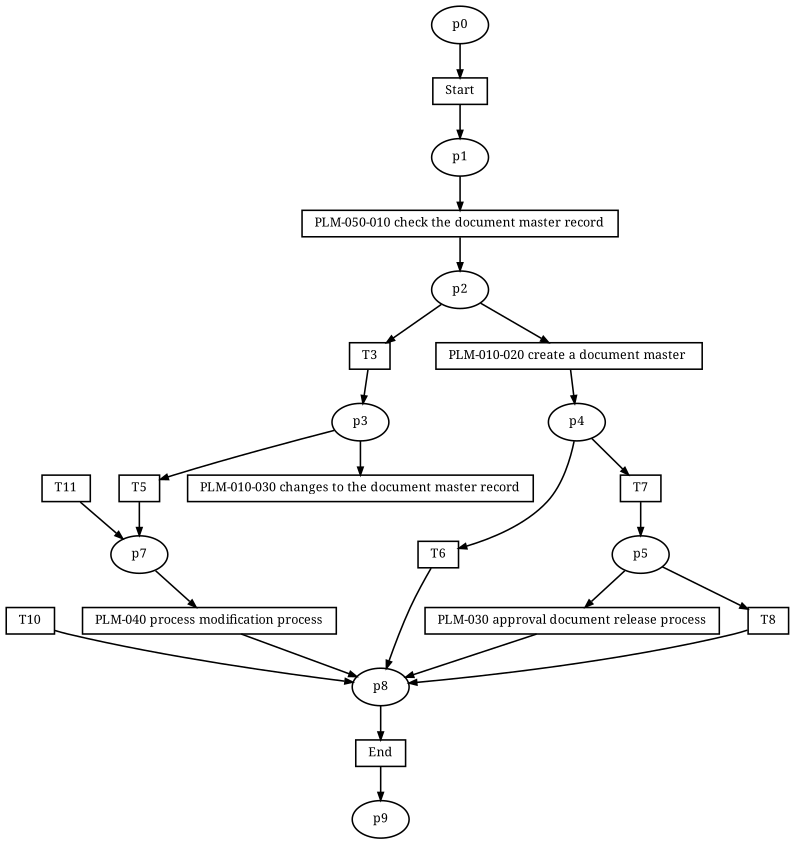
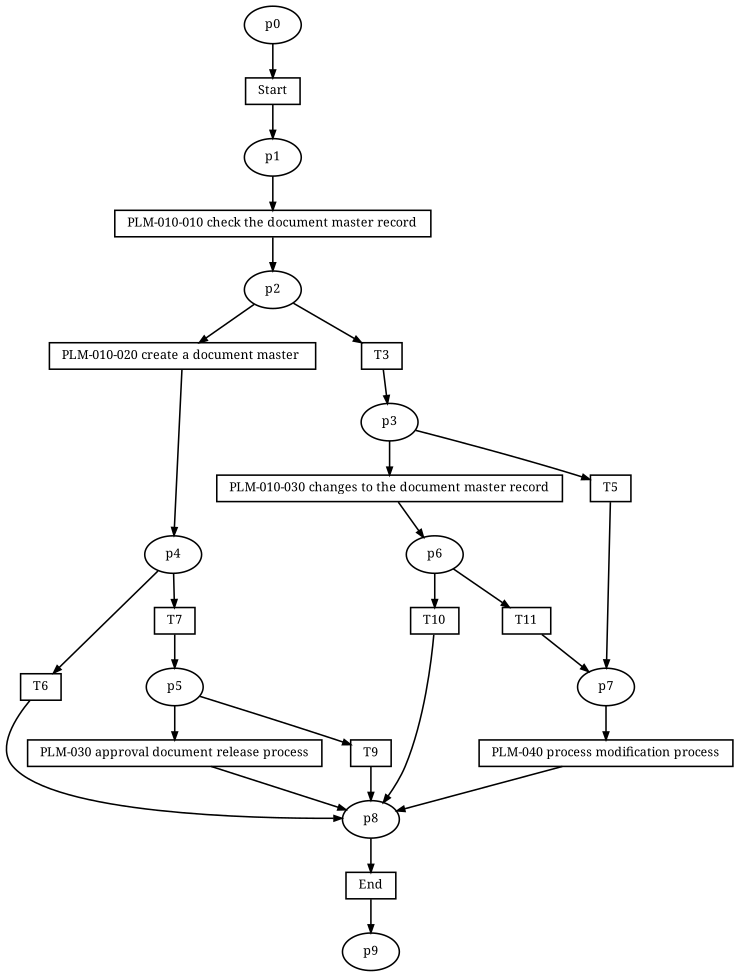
node "PLM-050-010 check the document master record": label "PLM-050-010 check the document master record" -> "PLM-010-010 check the document master record"
node "p6": added
node "T8": label "T8" -> "T9"
